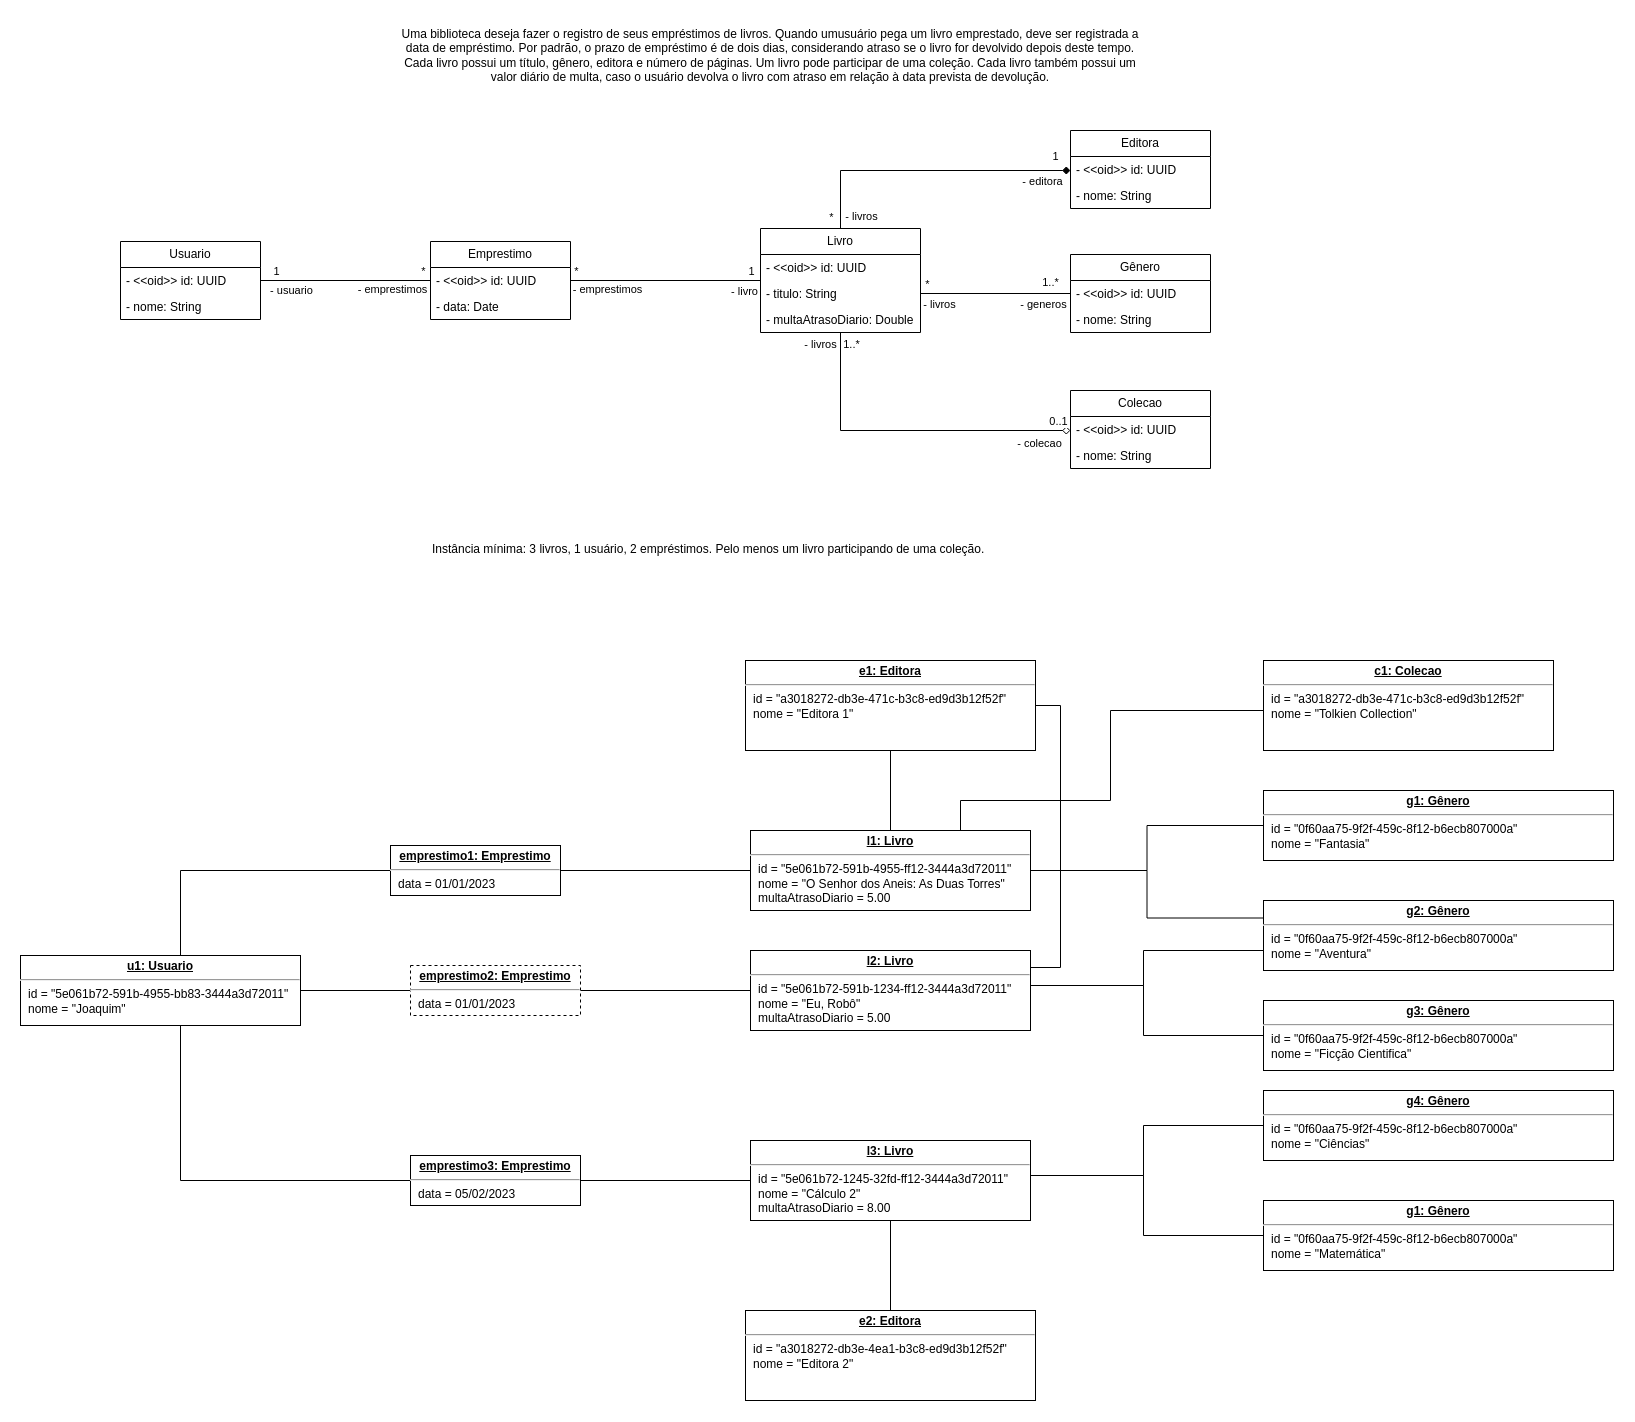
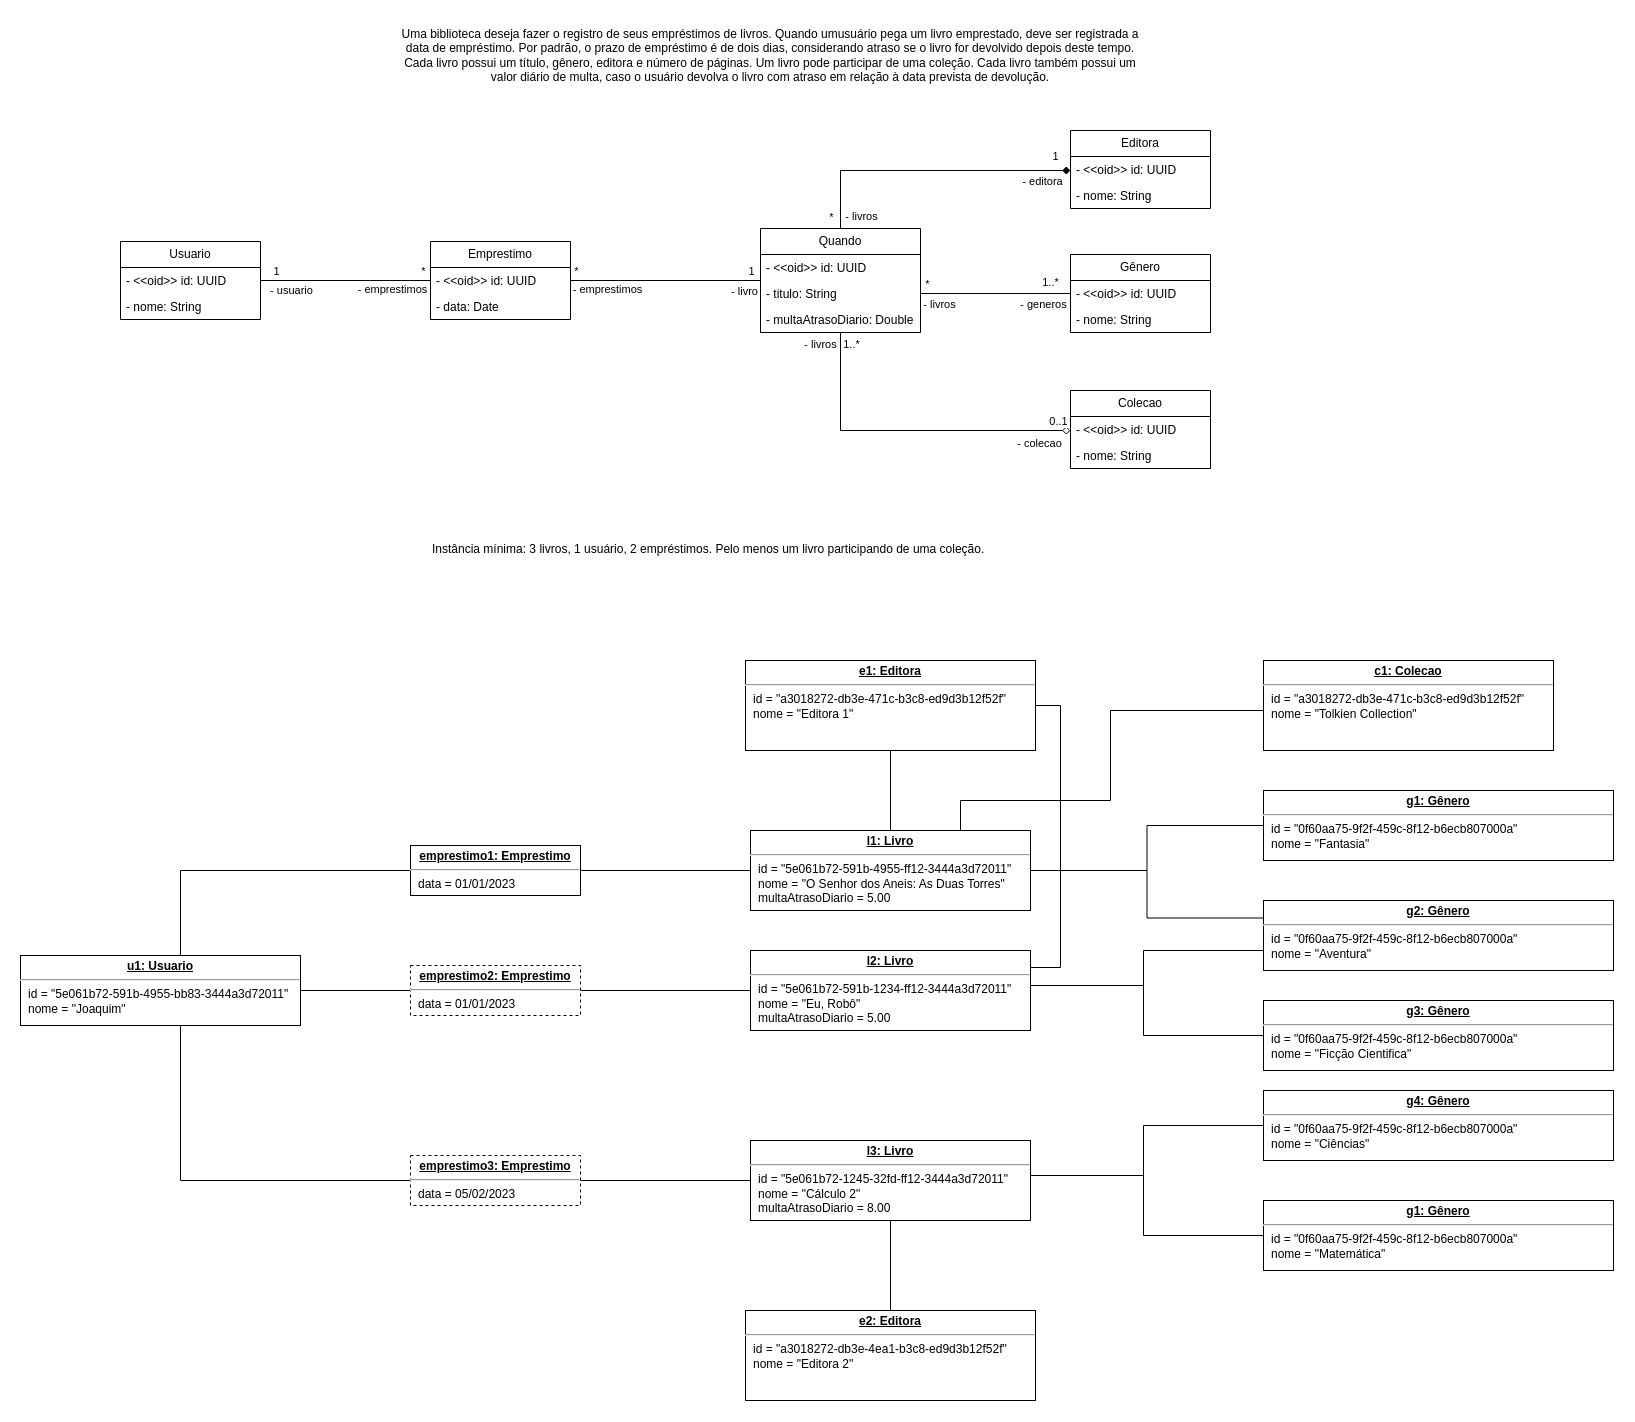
node "Livro": label "Livro" -> "Quando"
node "emprestimo1: Emprestimo data = 01/01/2023": moved (476, 871) -> (496, 871)
node "emprestimo3: Emprestimo data = 05/02/2023": style solid -> dashed
